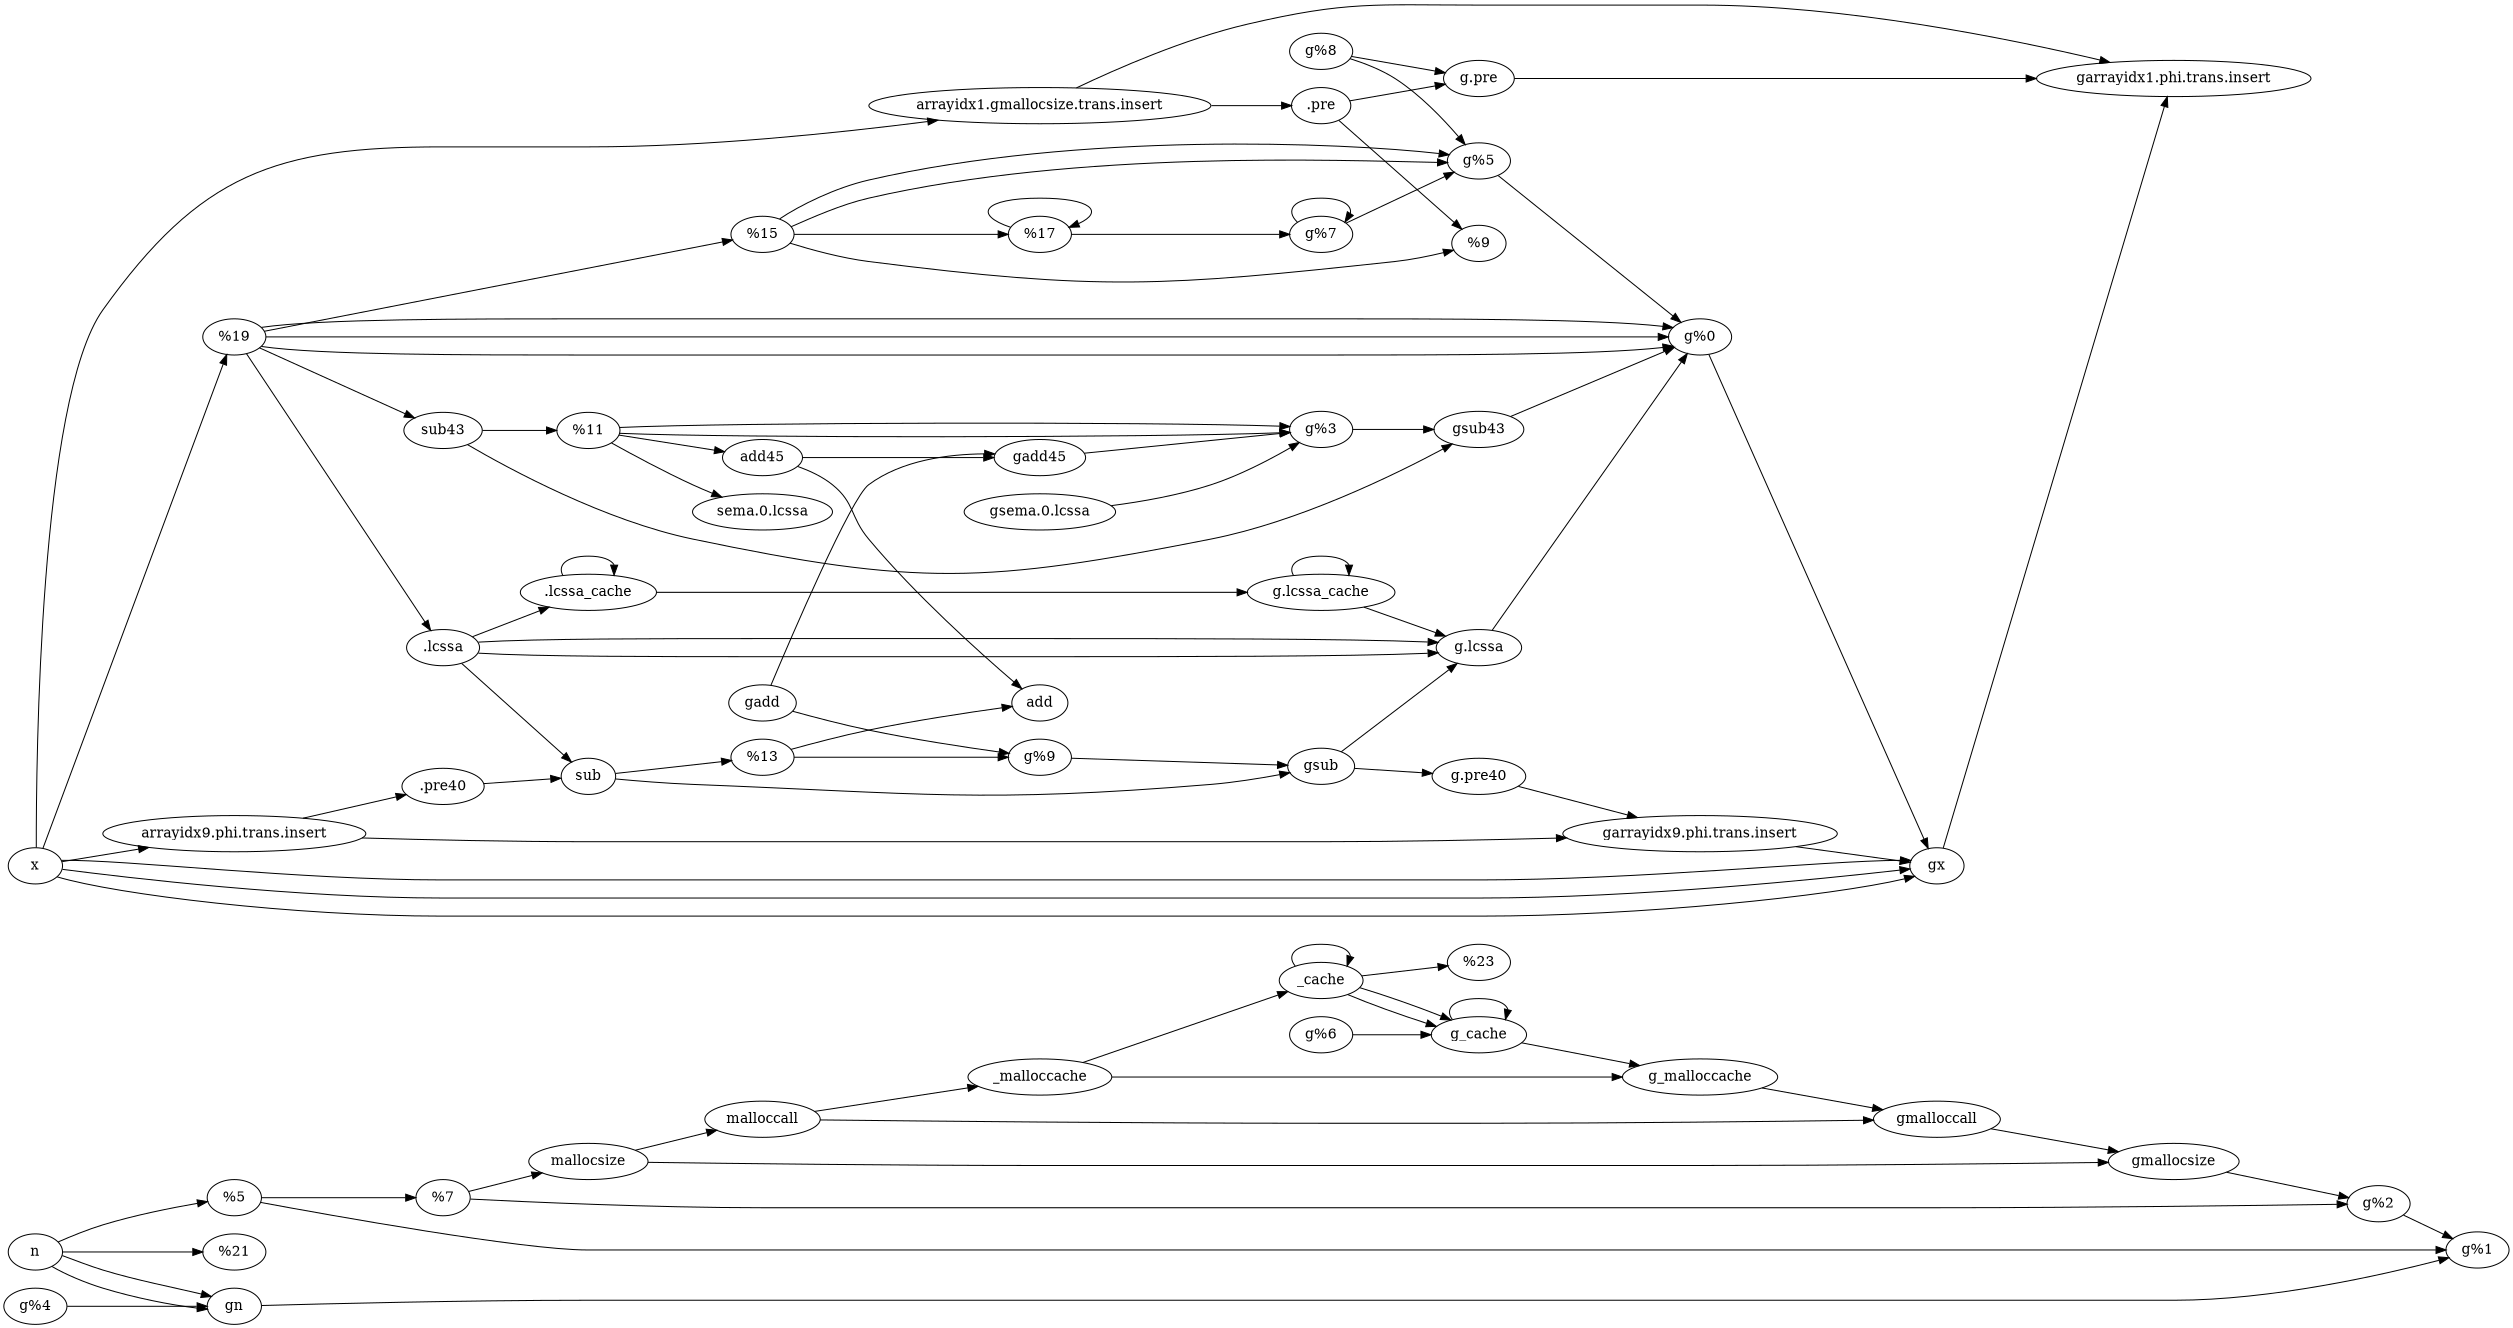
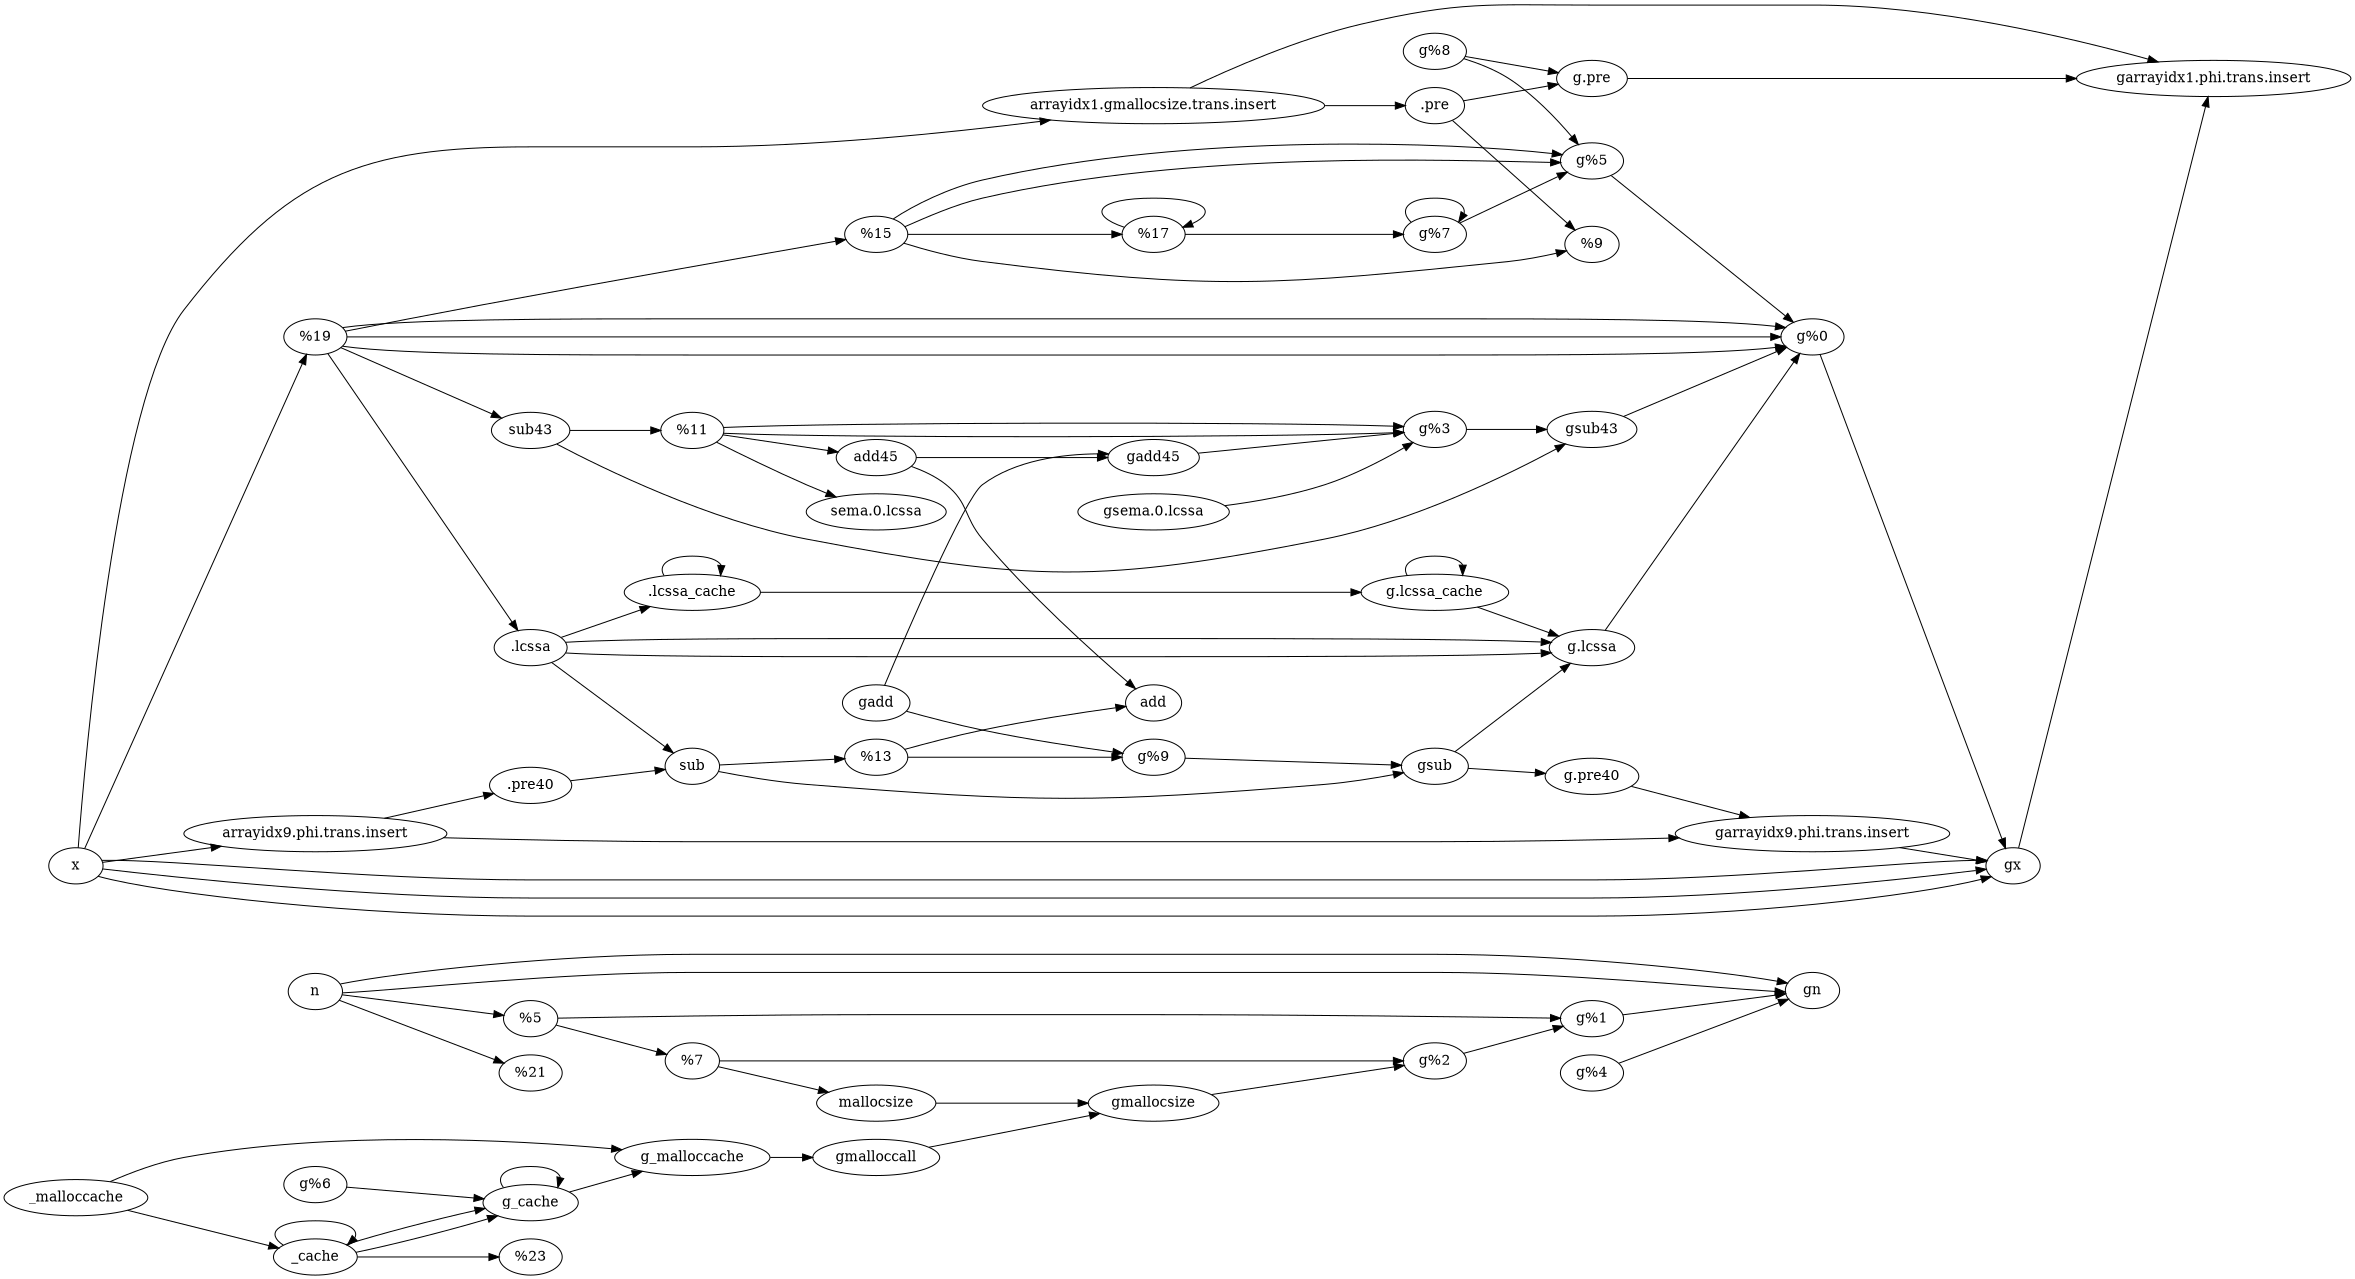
node "malloccall": removed
edge "gn" -> "g%1": reversed
